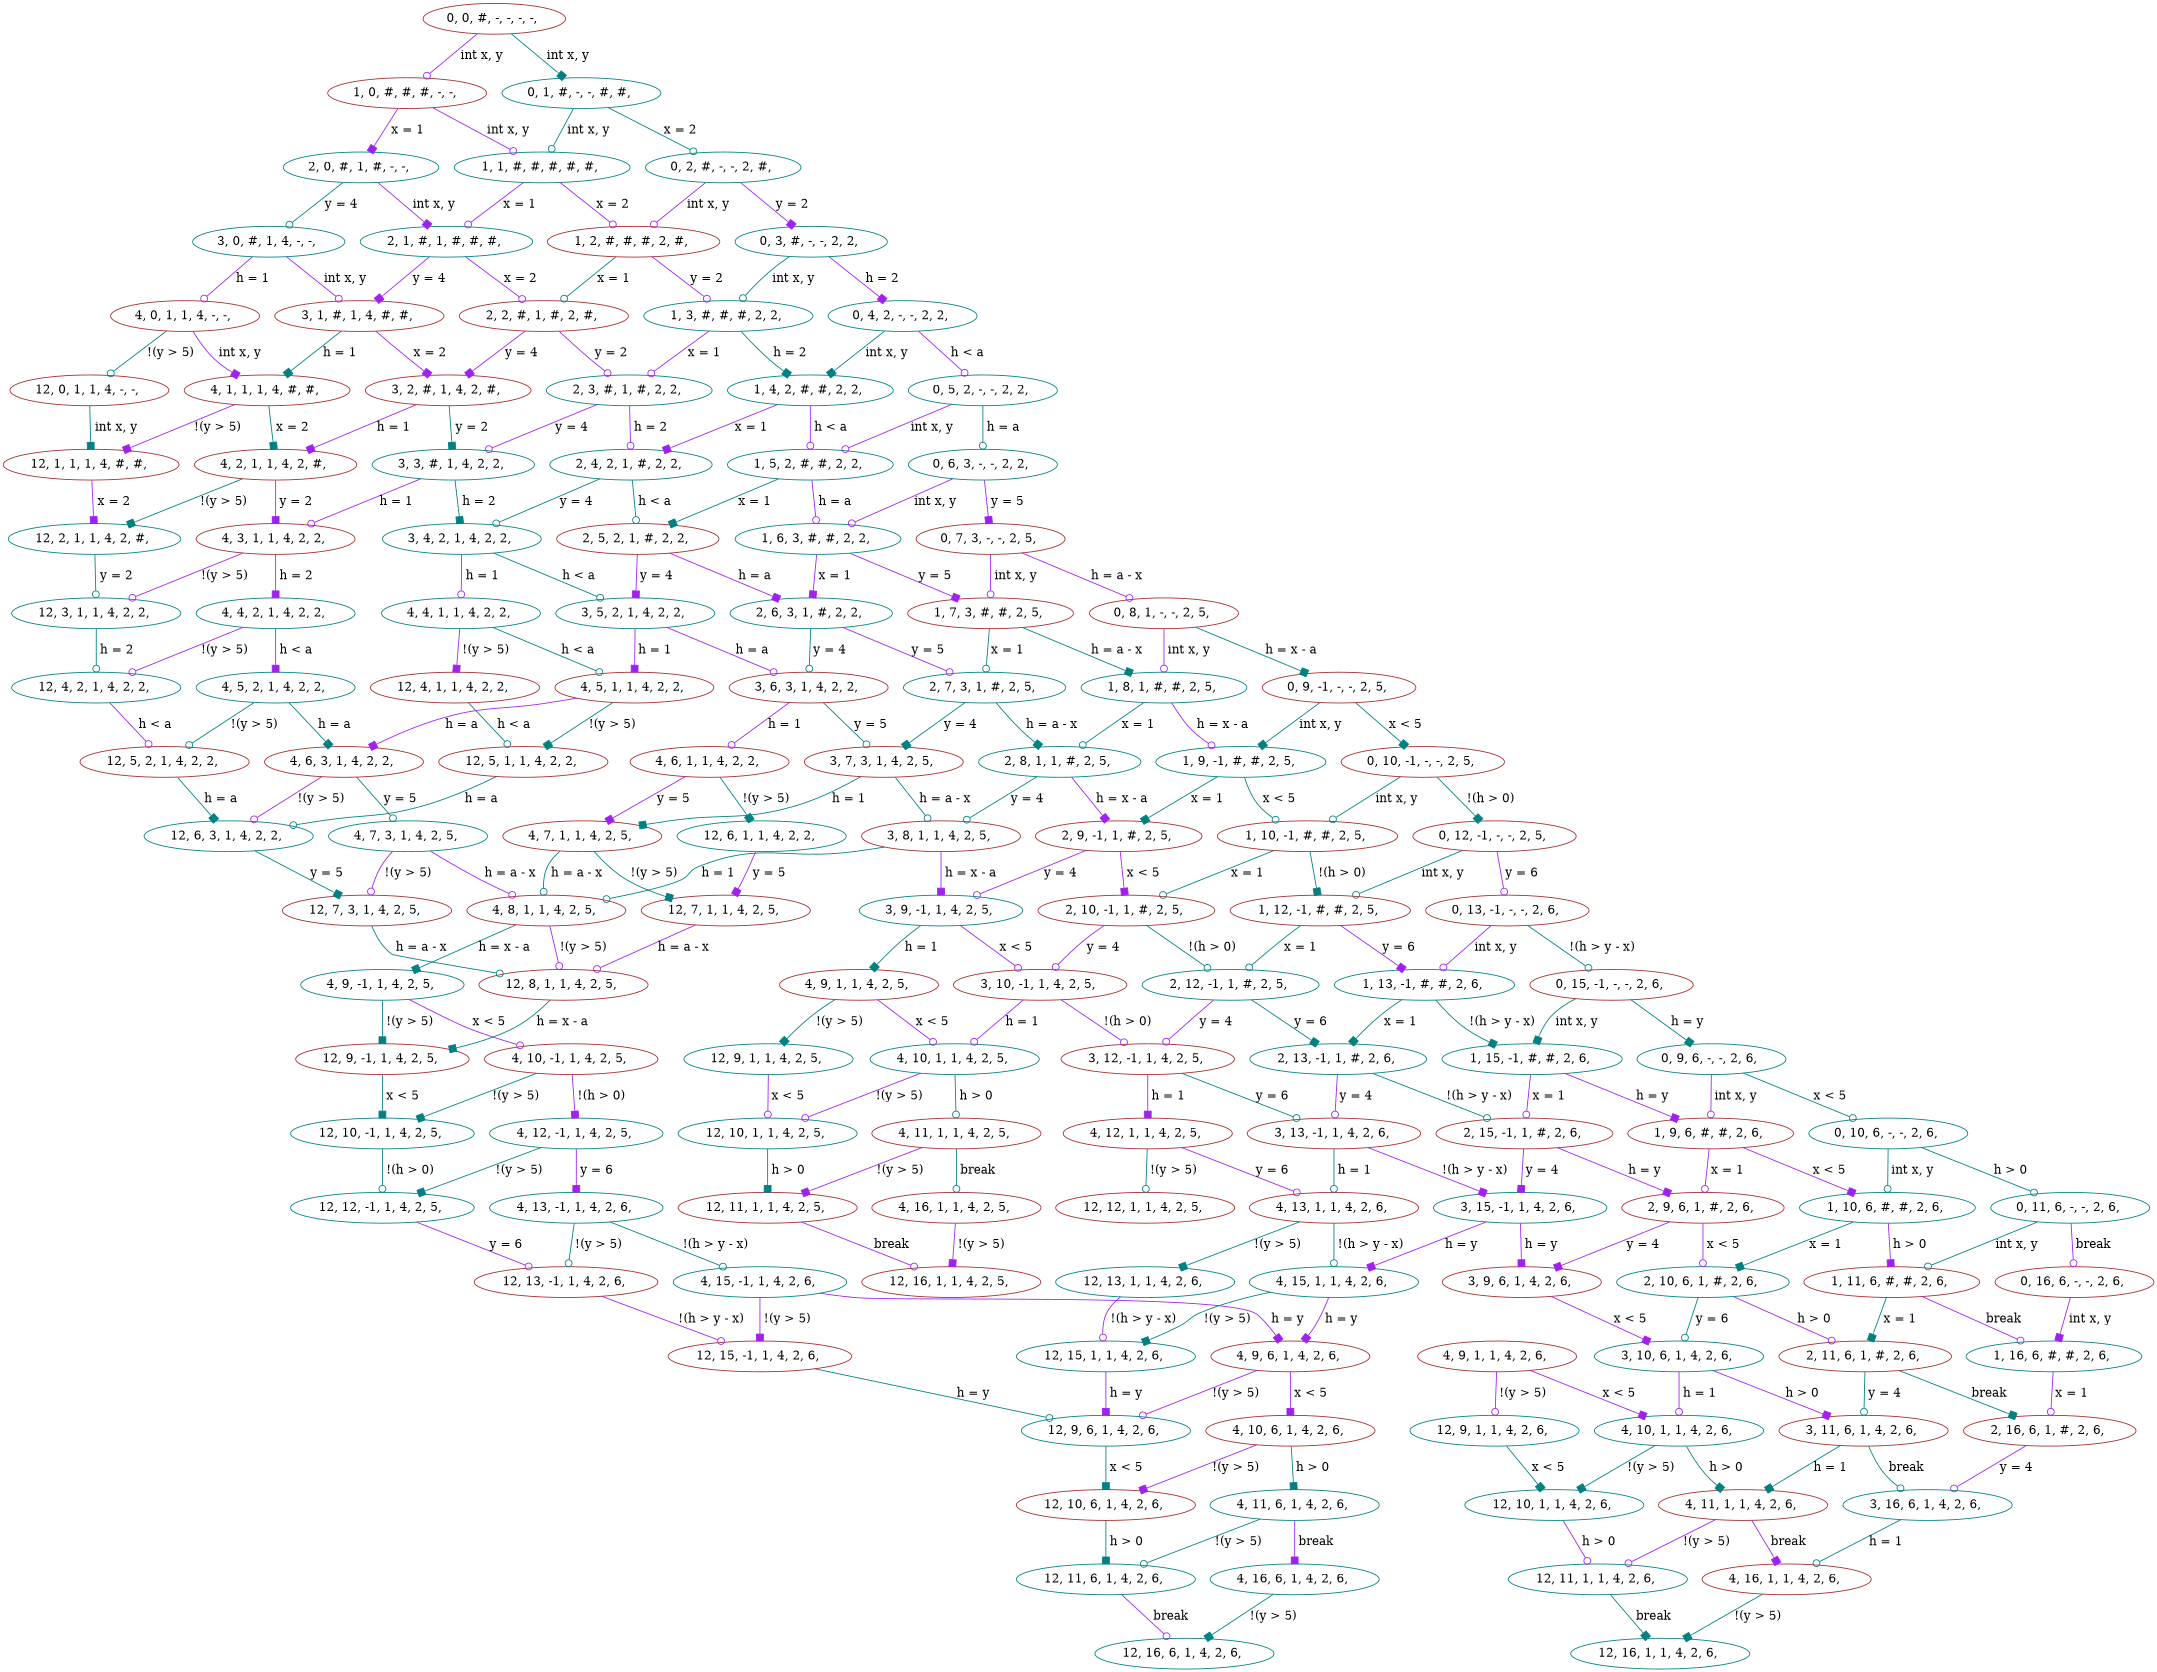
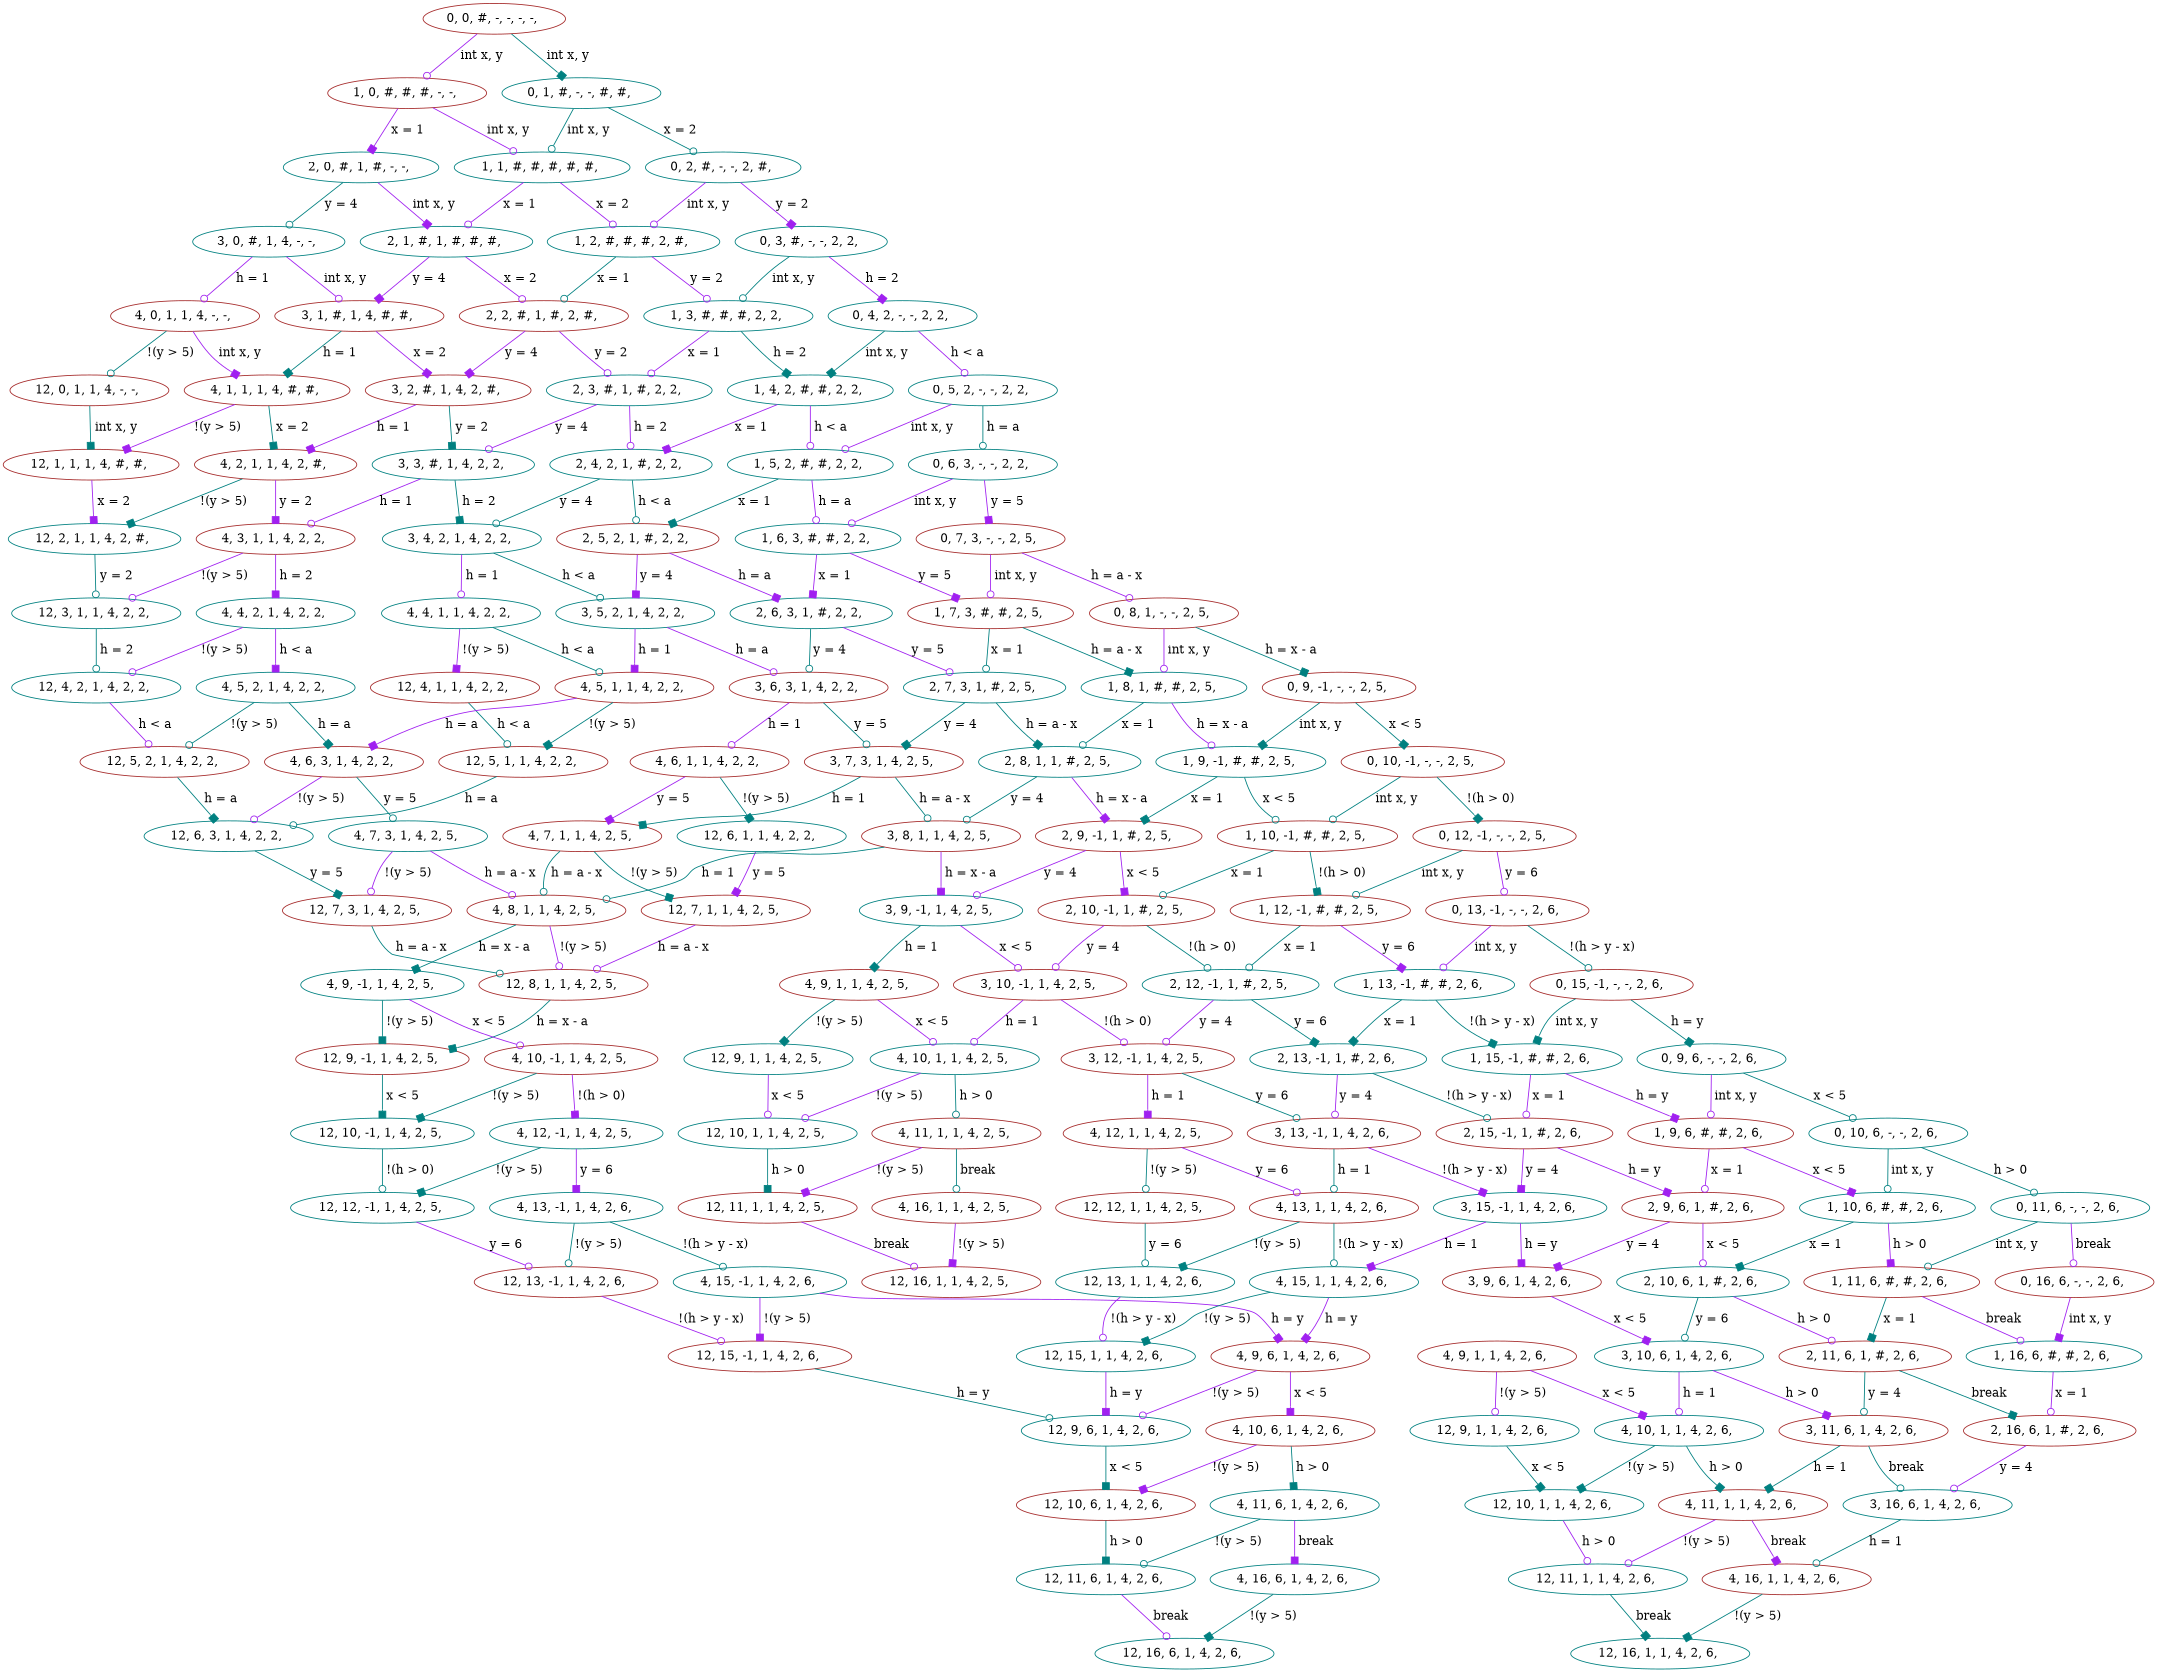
node "1, 2, #, #, #, 2, #,": color brown -> teal
edge "12, 12, 1, 1, 4, 2, 5," -> "12, 13, 1, 1, 4, 2, 6,": added, label "y = 6"
edge "3, 15, -1, 1, 4, 2, 6," -> "4, 15, 1, 1, 4, 2, 6,": label " h = y " -> " h = 1 "
